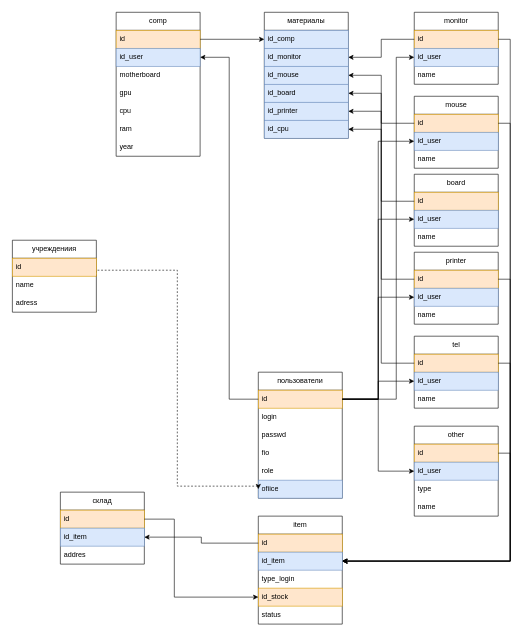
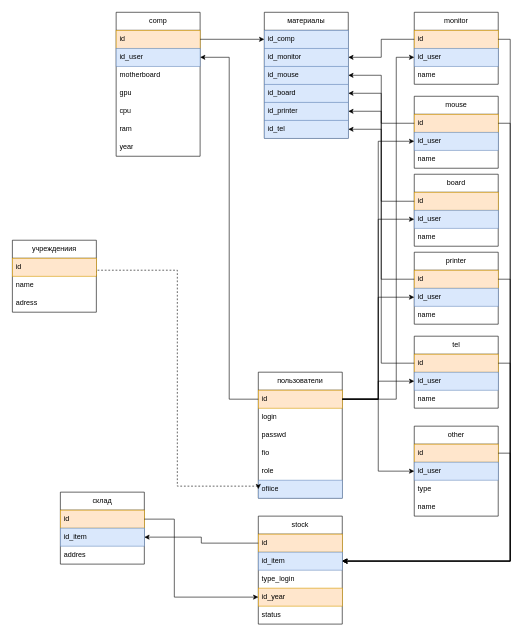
node "id_cpu": label "id_cpu" -> "id_tel"
node "item": label "item" -> "stock"
node "id_stock": label "id_stock" -> "id_year"
